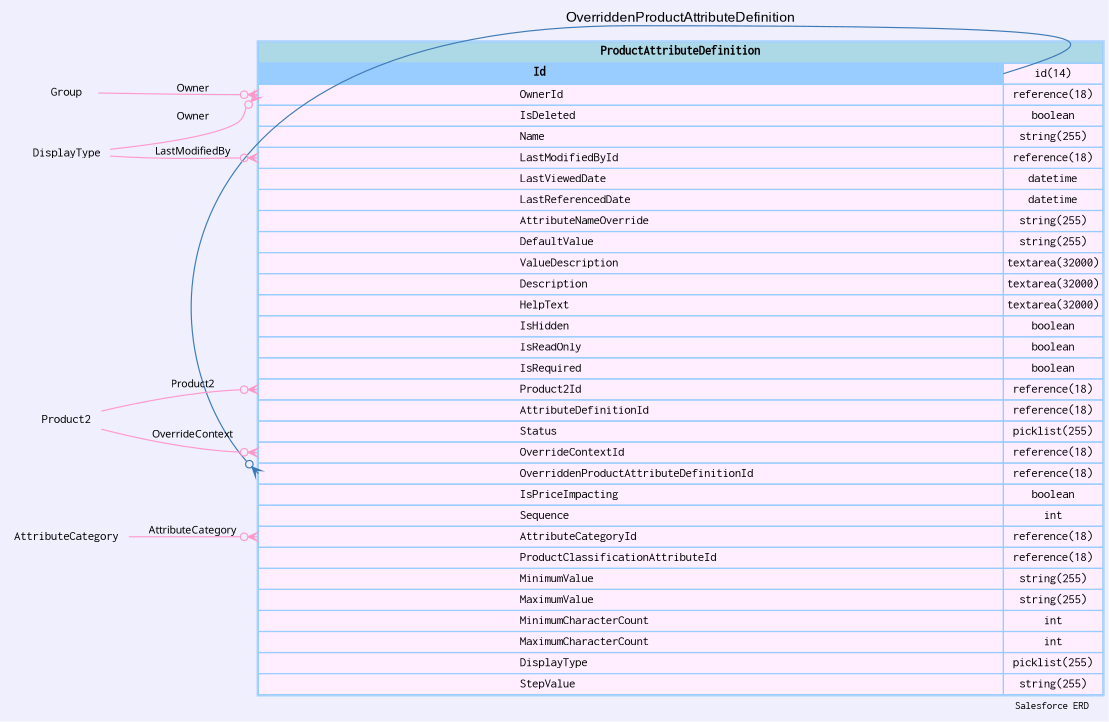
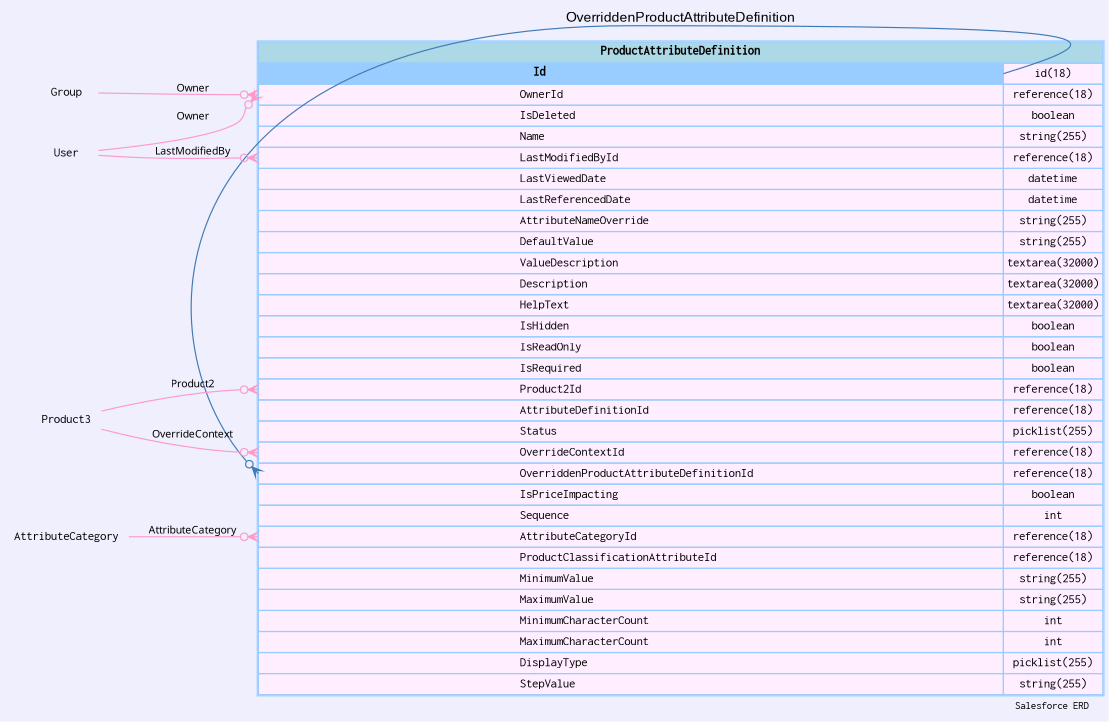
node "ProductAttributeDefinition": text "id(14)" -> "id(18)"
node "DisplayType": label "DisplayType" -> "User"
node "Product2": label "Product2" -> "Product3"
